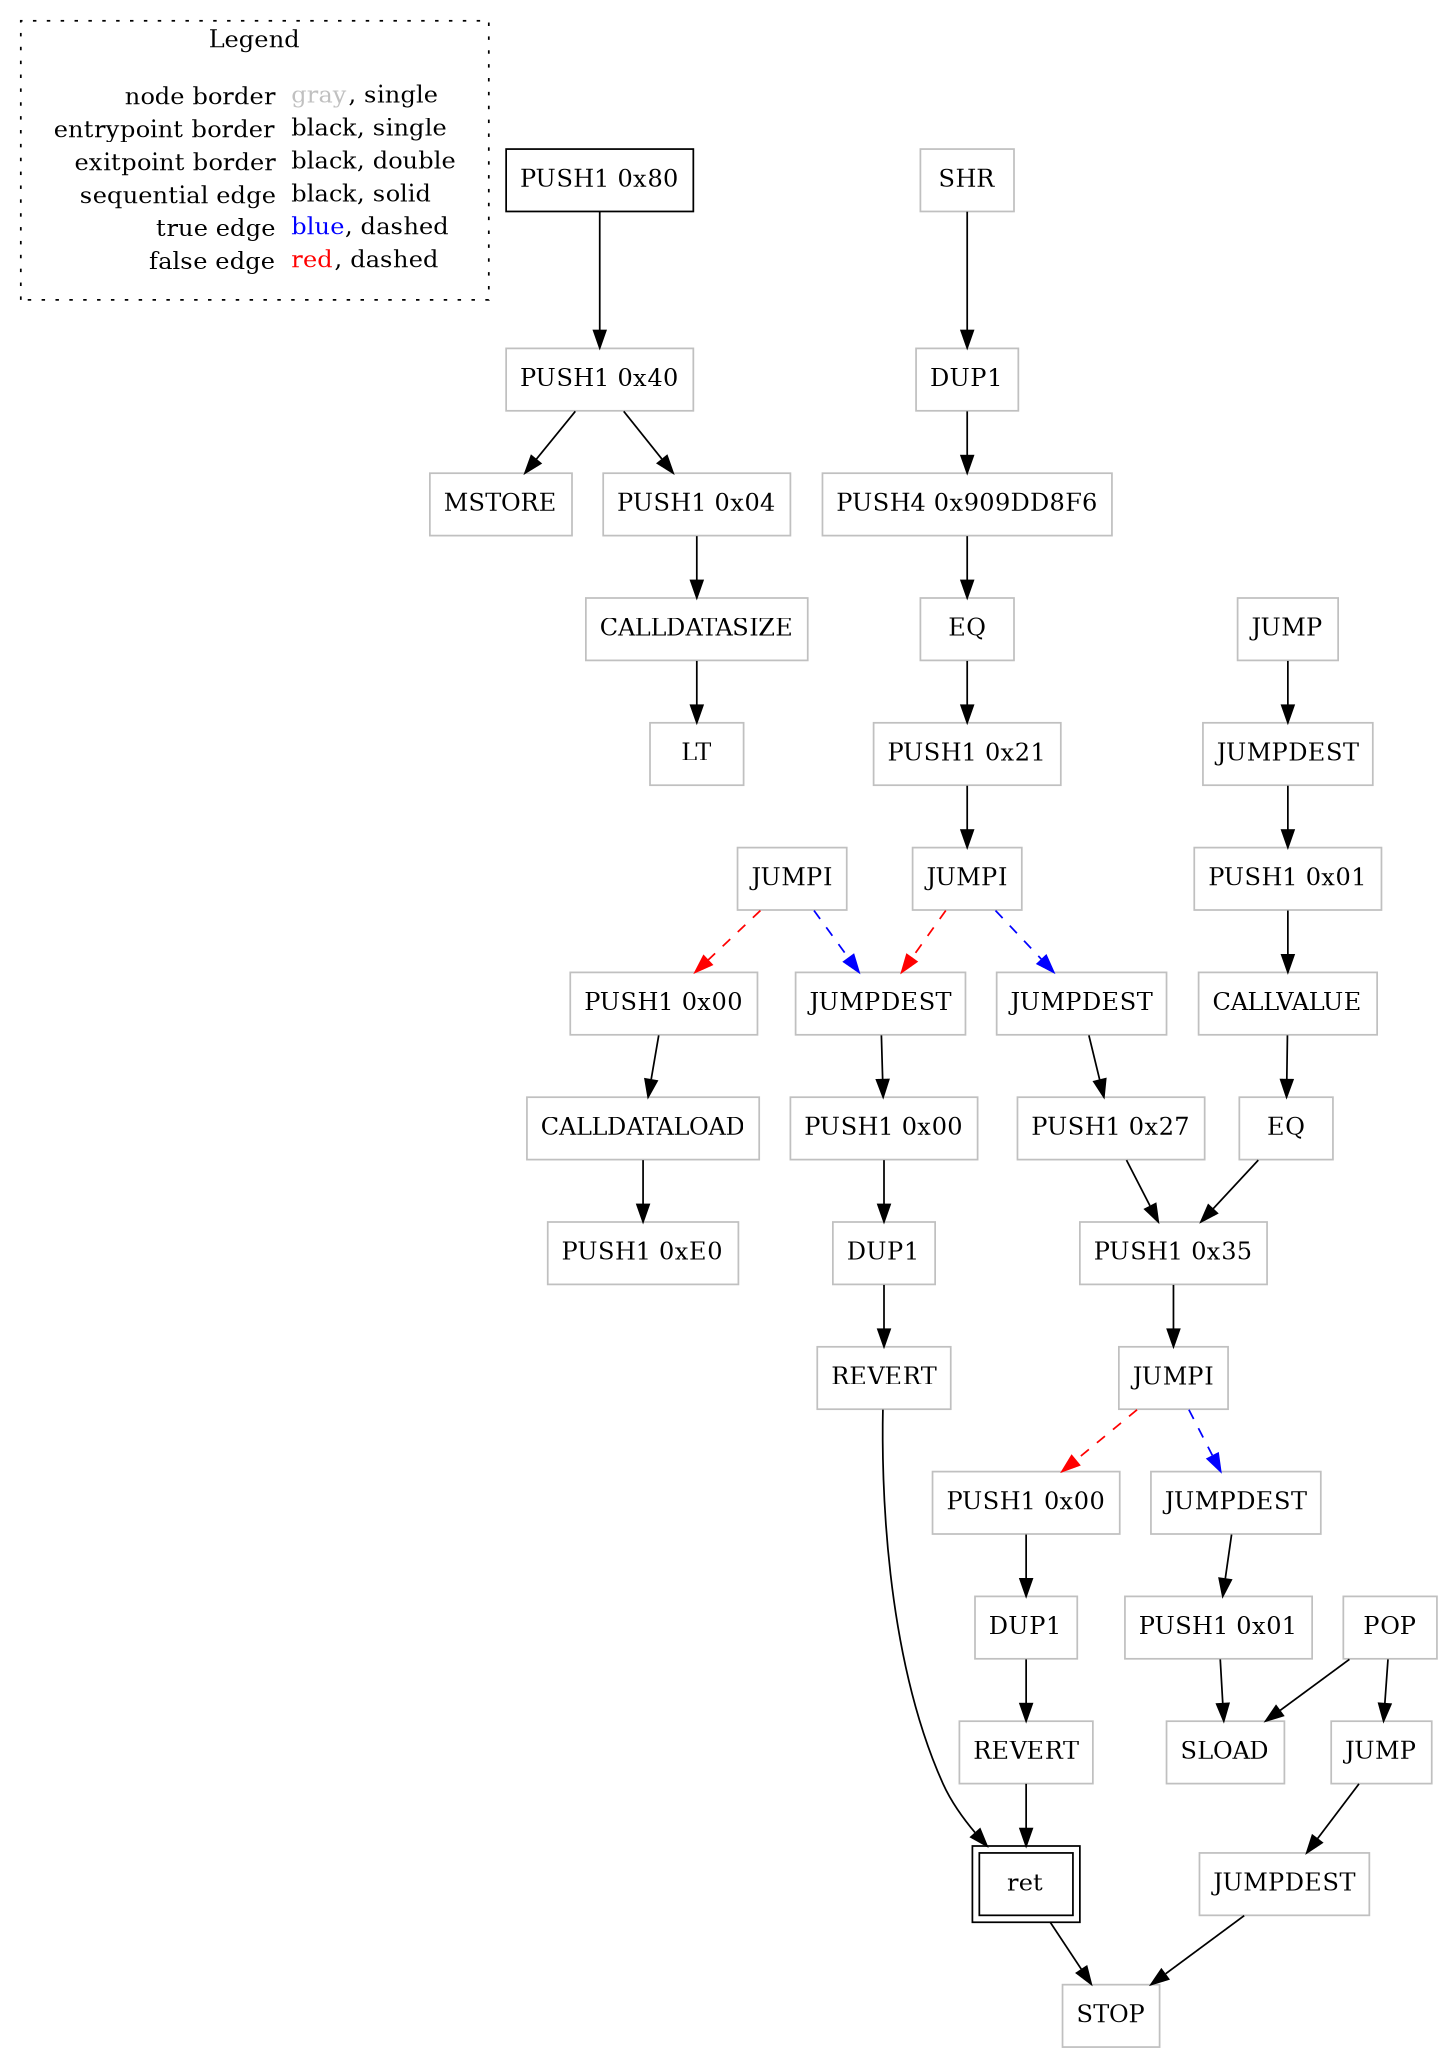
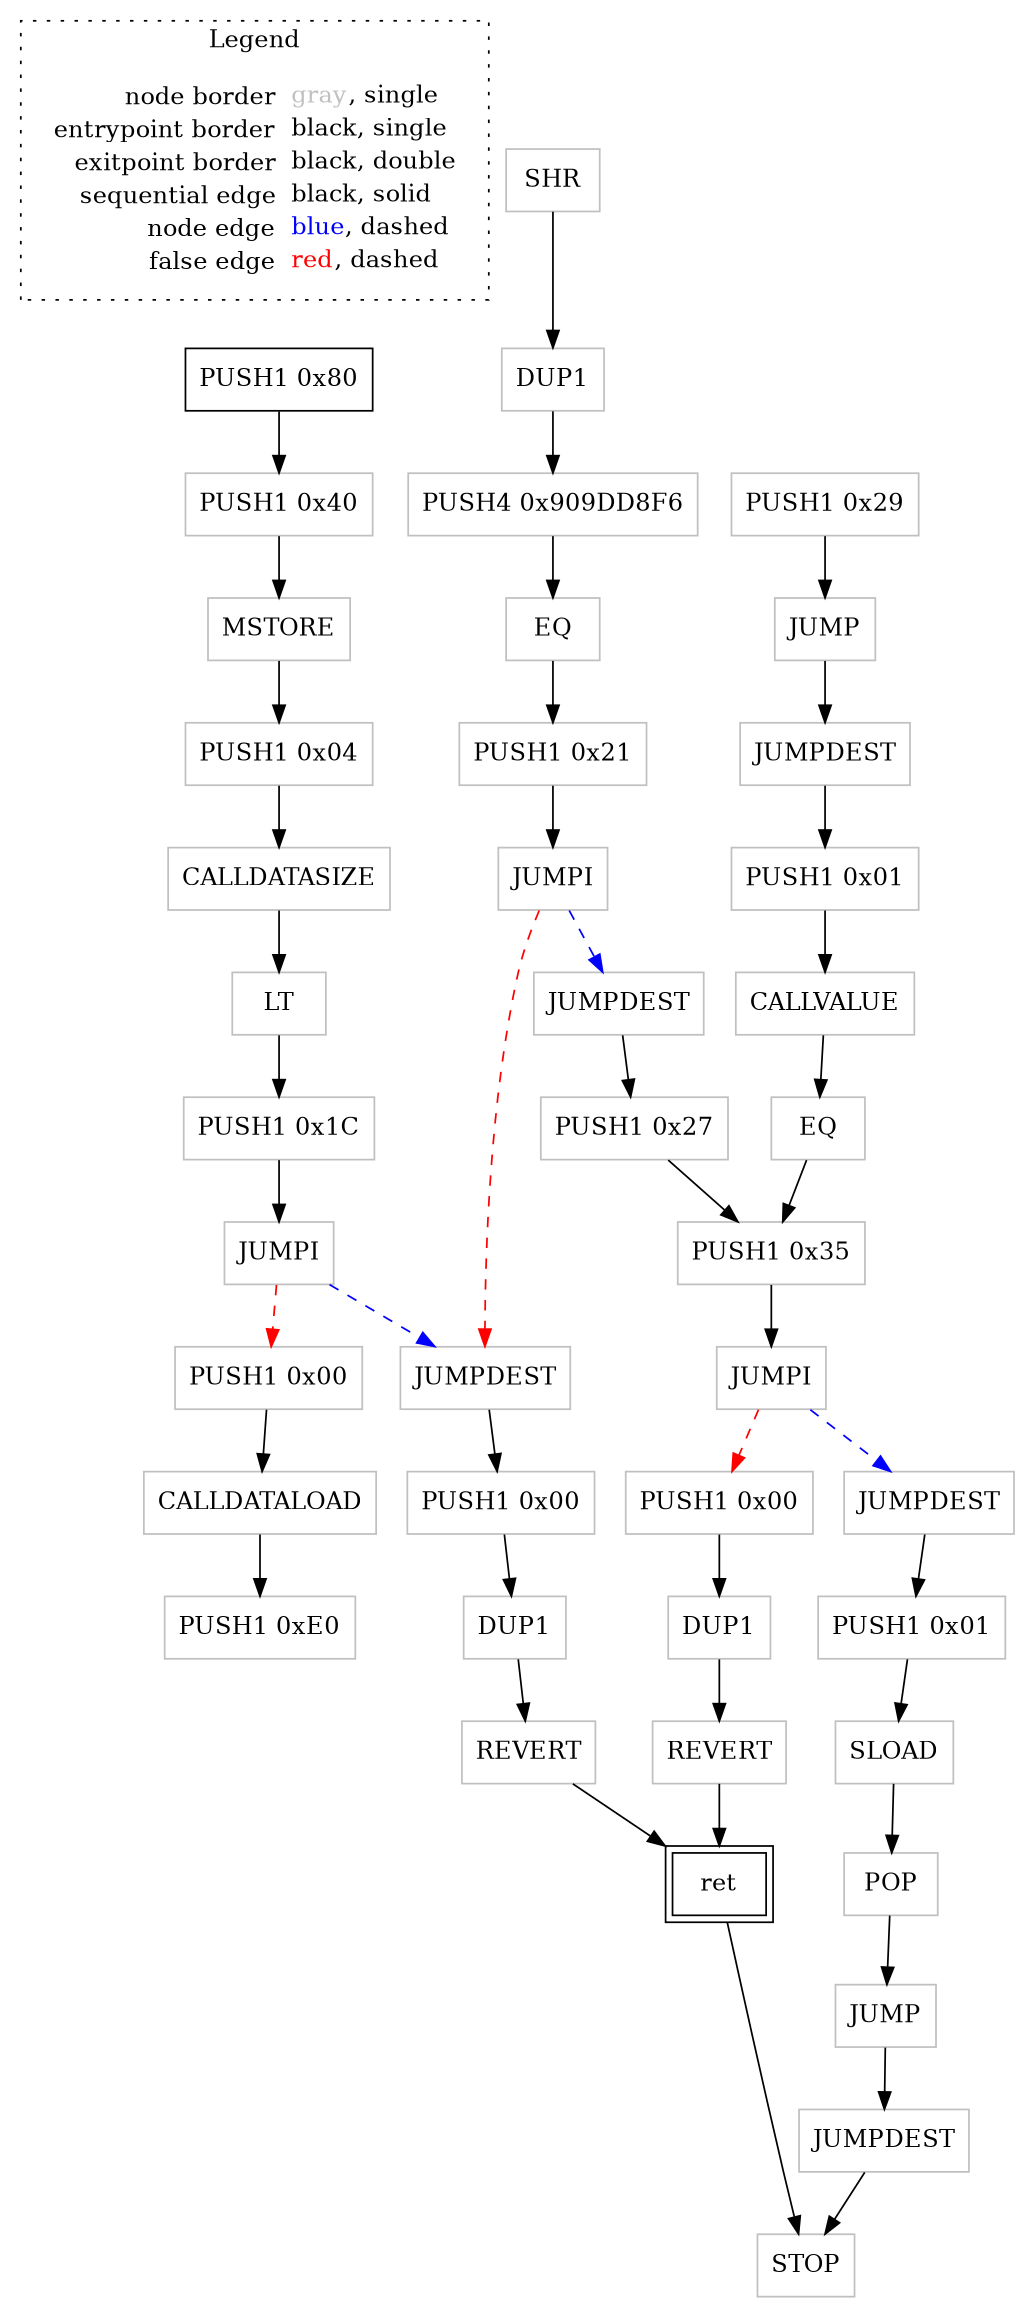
node "node border": text "true edge" -> "node edge"
edge "PUSH1 0x40" -> "PUSH1 0x04": now "MSTORE" -> "PUSH1 0x04"
node "PUSH1 0x29": added
node "PUSH1 0x1C": added
edge "POP" -> "SLOAD": reversed
